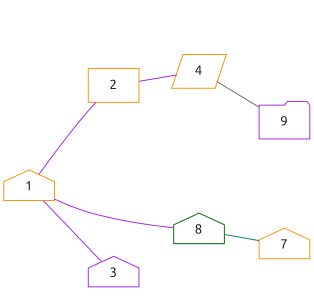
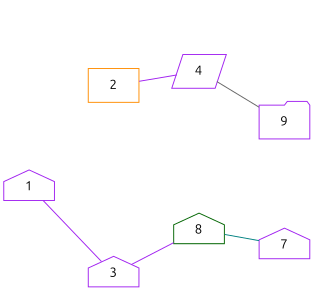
node "4": color darkorange -> purple
edge "2" -- "1": removed
node "1": color darkorange -> purple
edge "1" -- "8": now "3" -- "8"
node "7": color darkorange -> purple
